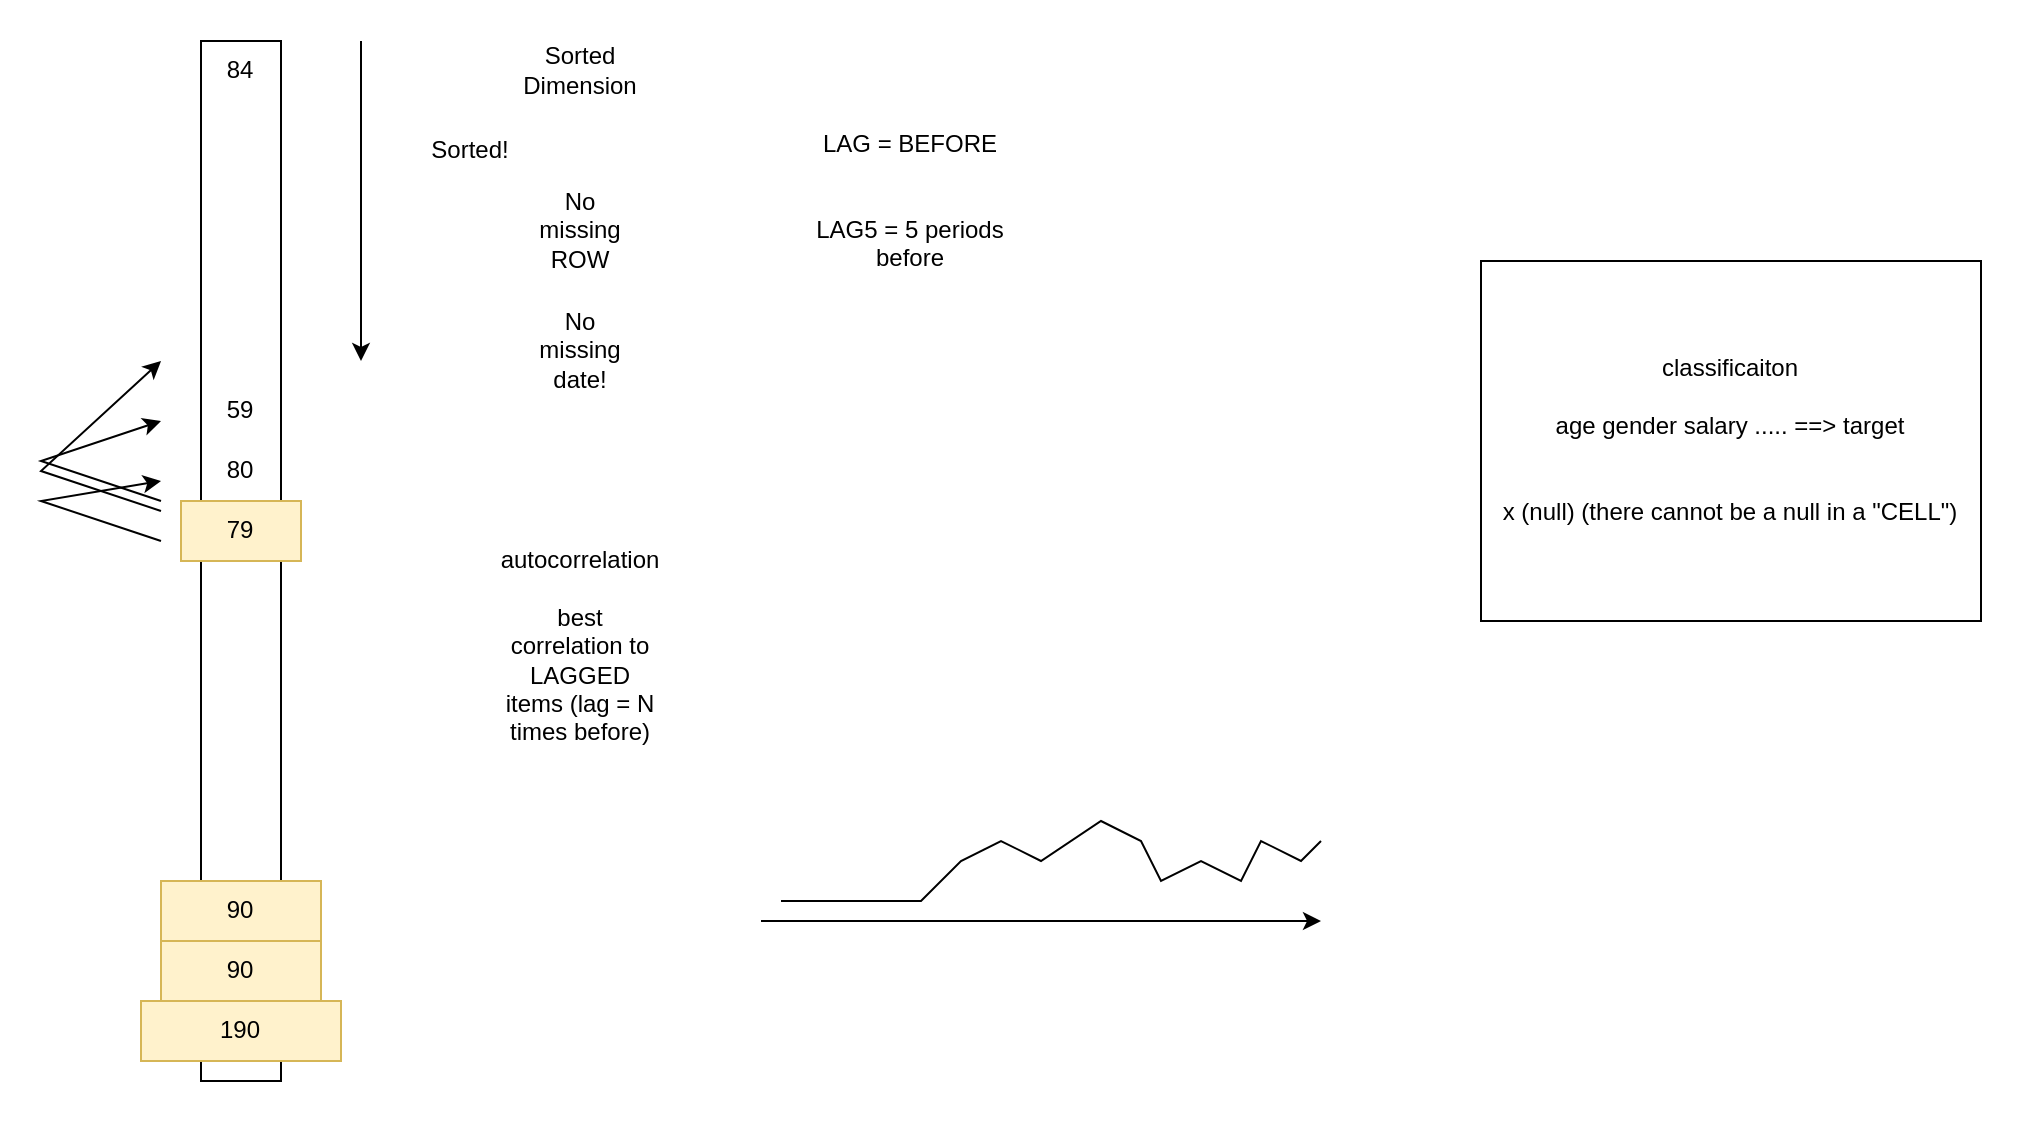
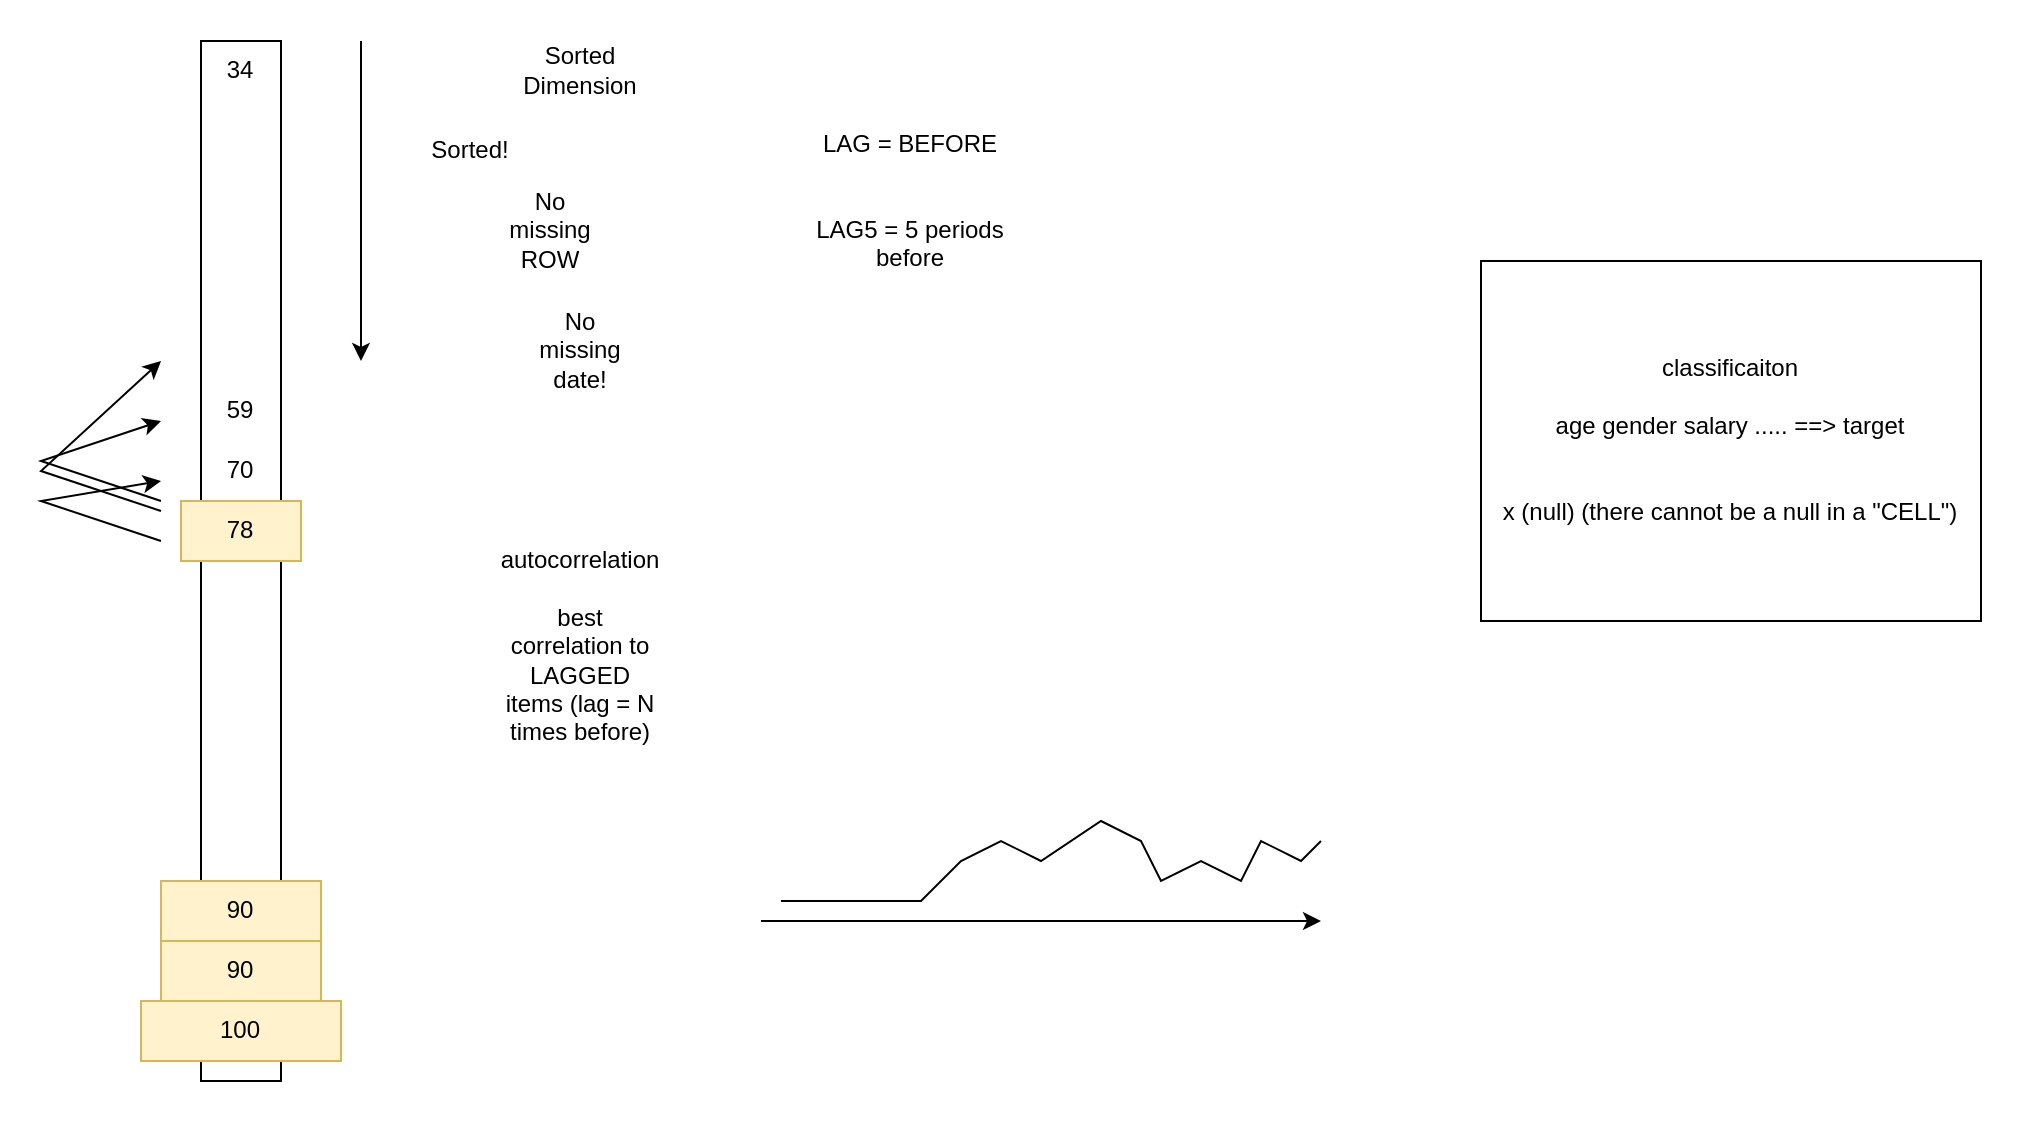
node "84": label "84" -> "34"
node "No missing ROW": moved (581, 231) -> (551, 231)
node "80": label "80" -> "70"
node "79": label "79" -> "78"
node "190": label "190" -> "100"
